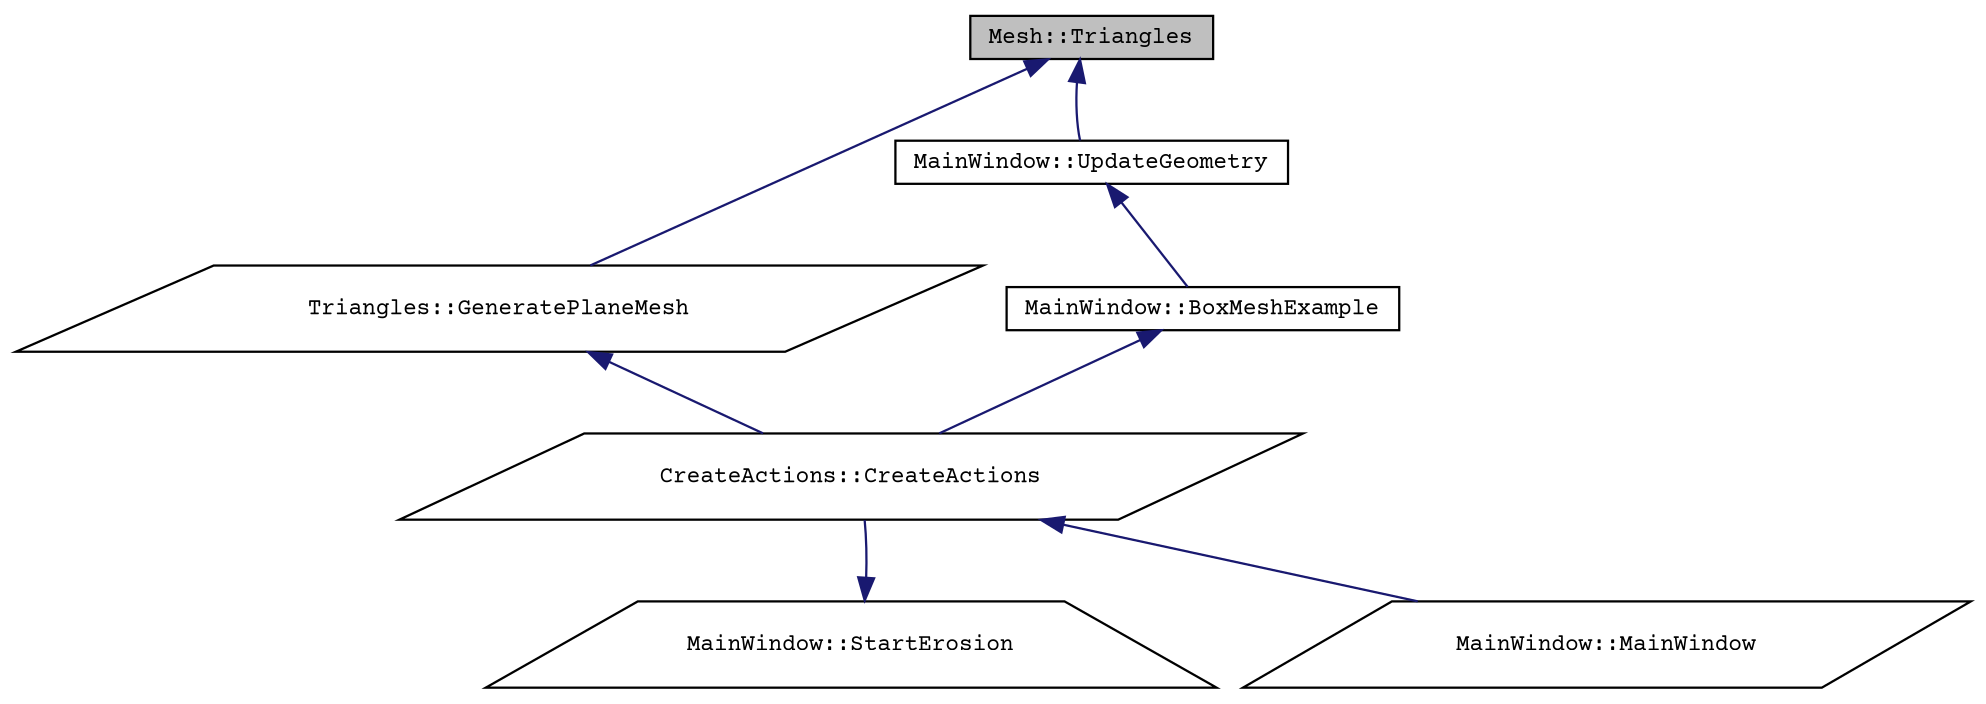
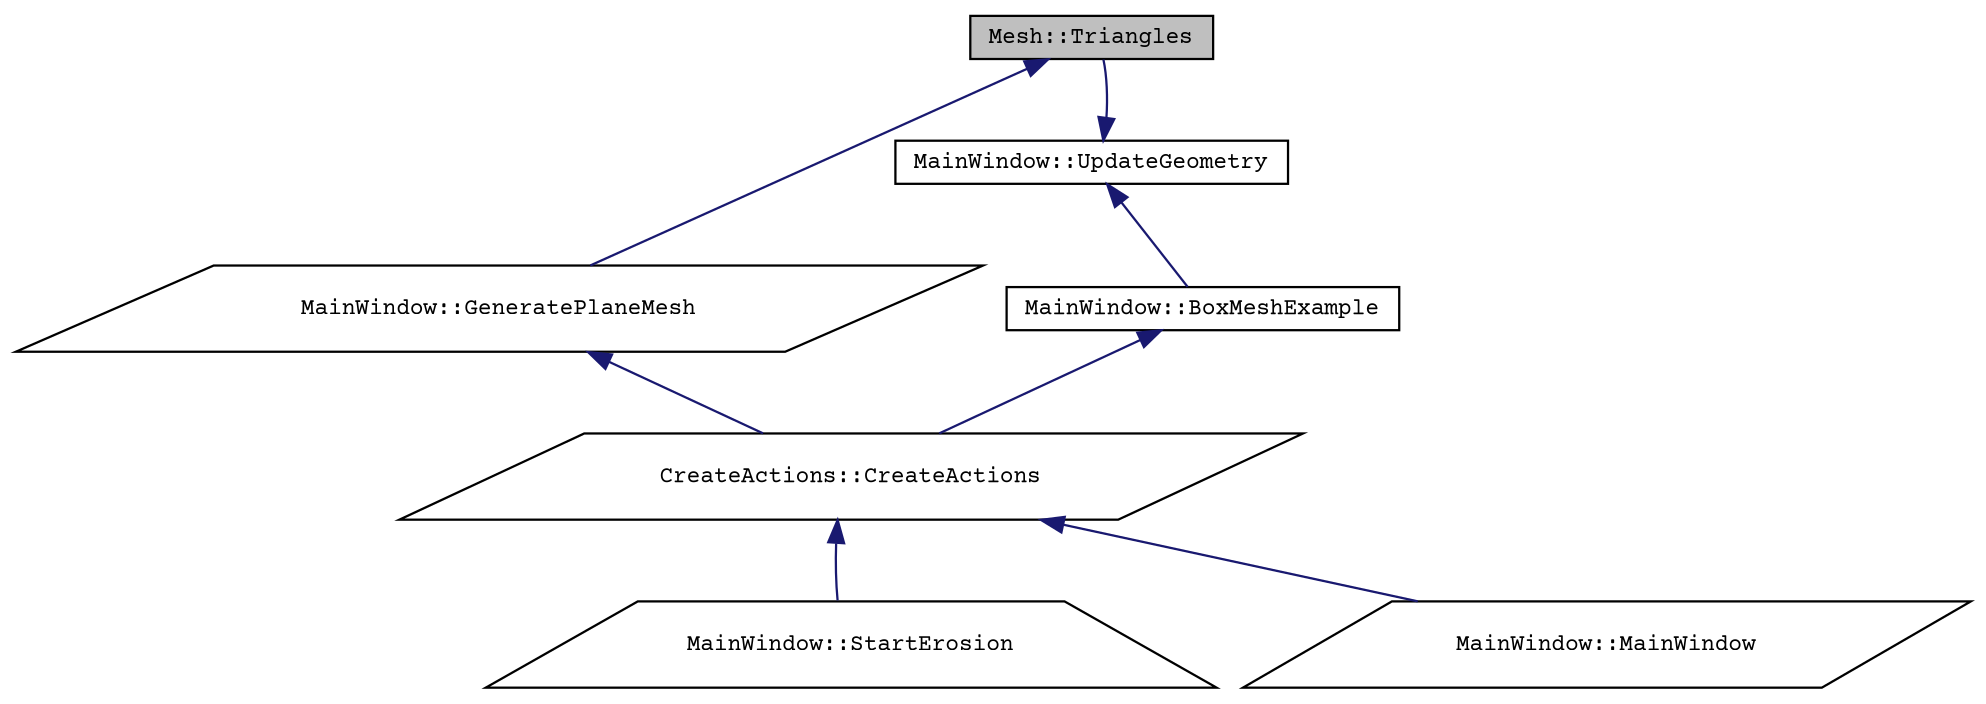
edge "MainWindow::UpdateGeometry" -> "Mesh::Triangles": reversed
node "Triangles::GeneratePlaneMesh": label "Triangles::GeneratePlaneMesh" -> "MainWindow::GeneratePlaneMesh"
edge "CreateActions::CreateActions" -> "MainWindow::StartErosion": reversed
